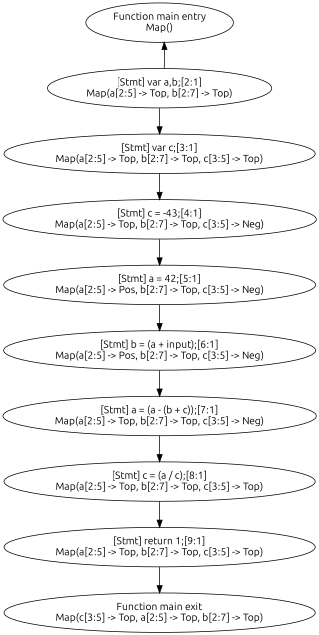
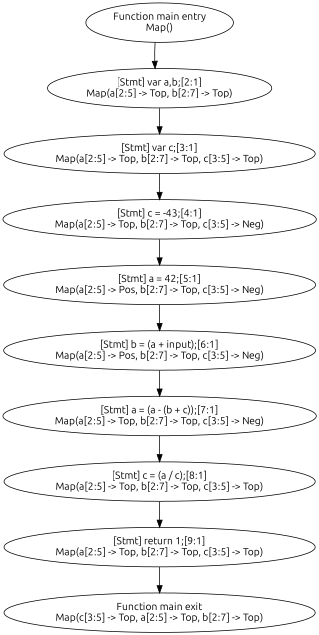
edge "[Stmt] var a,b;[2:1] Map(a[2:5] -> Top, b[2:7] -> Top)" -> "Function main entry Map()": reversed
